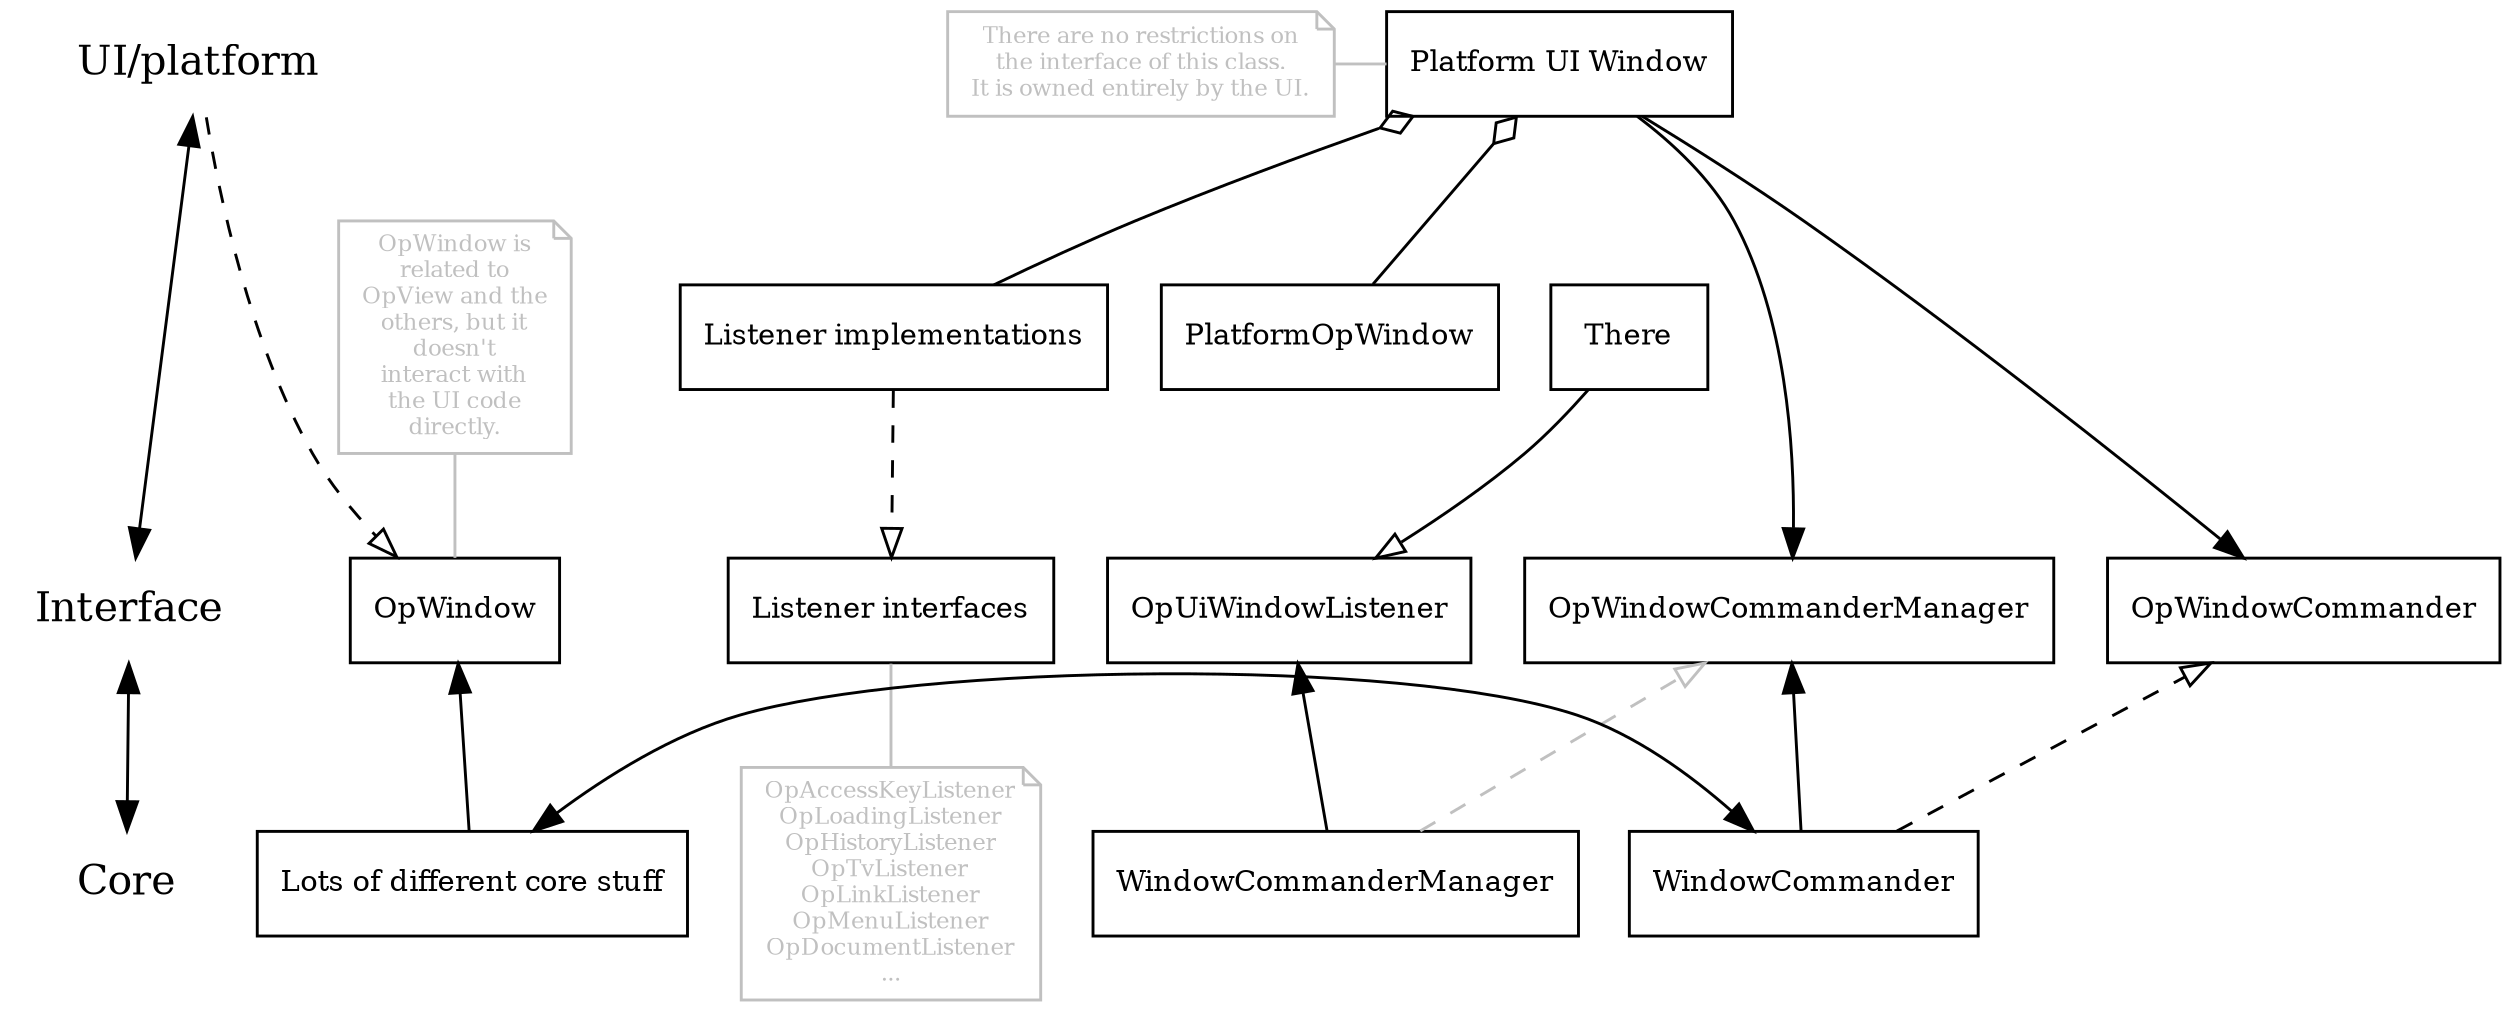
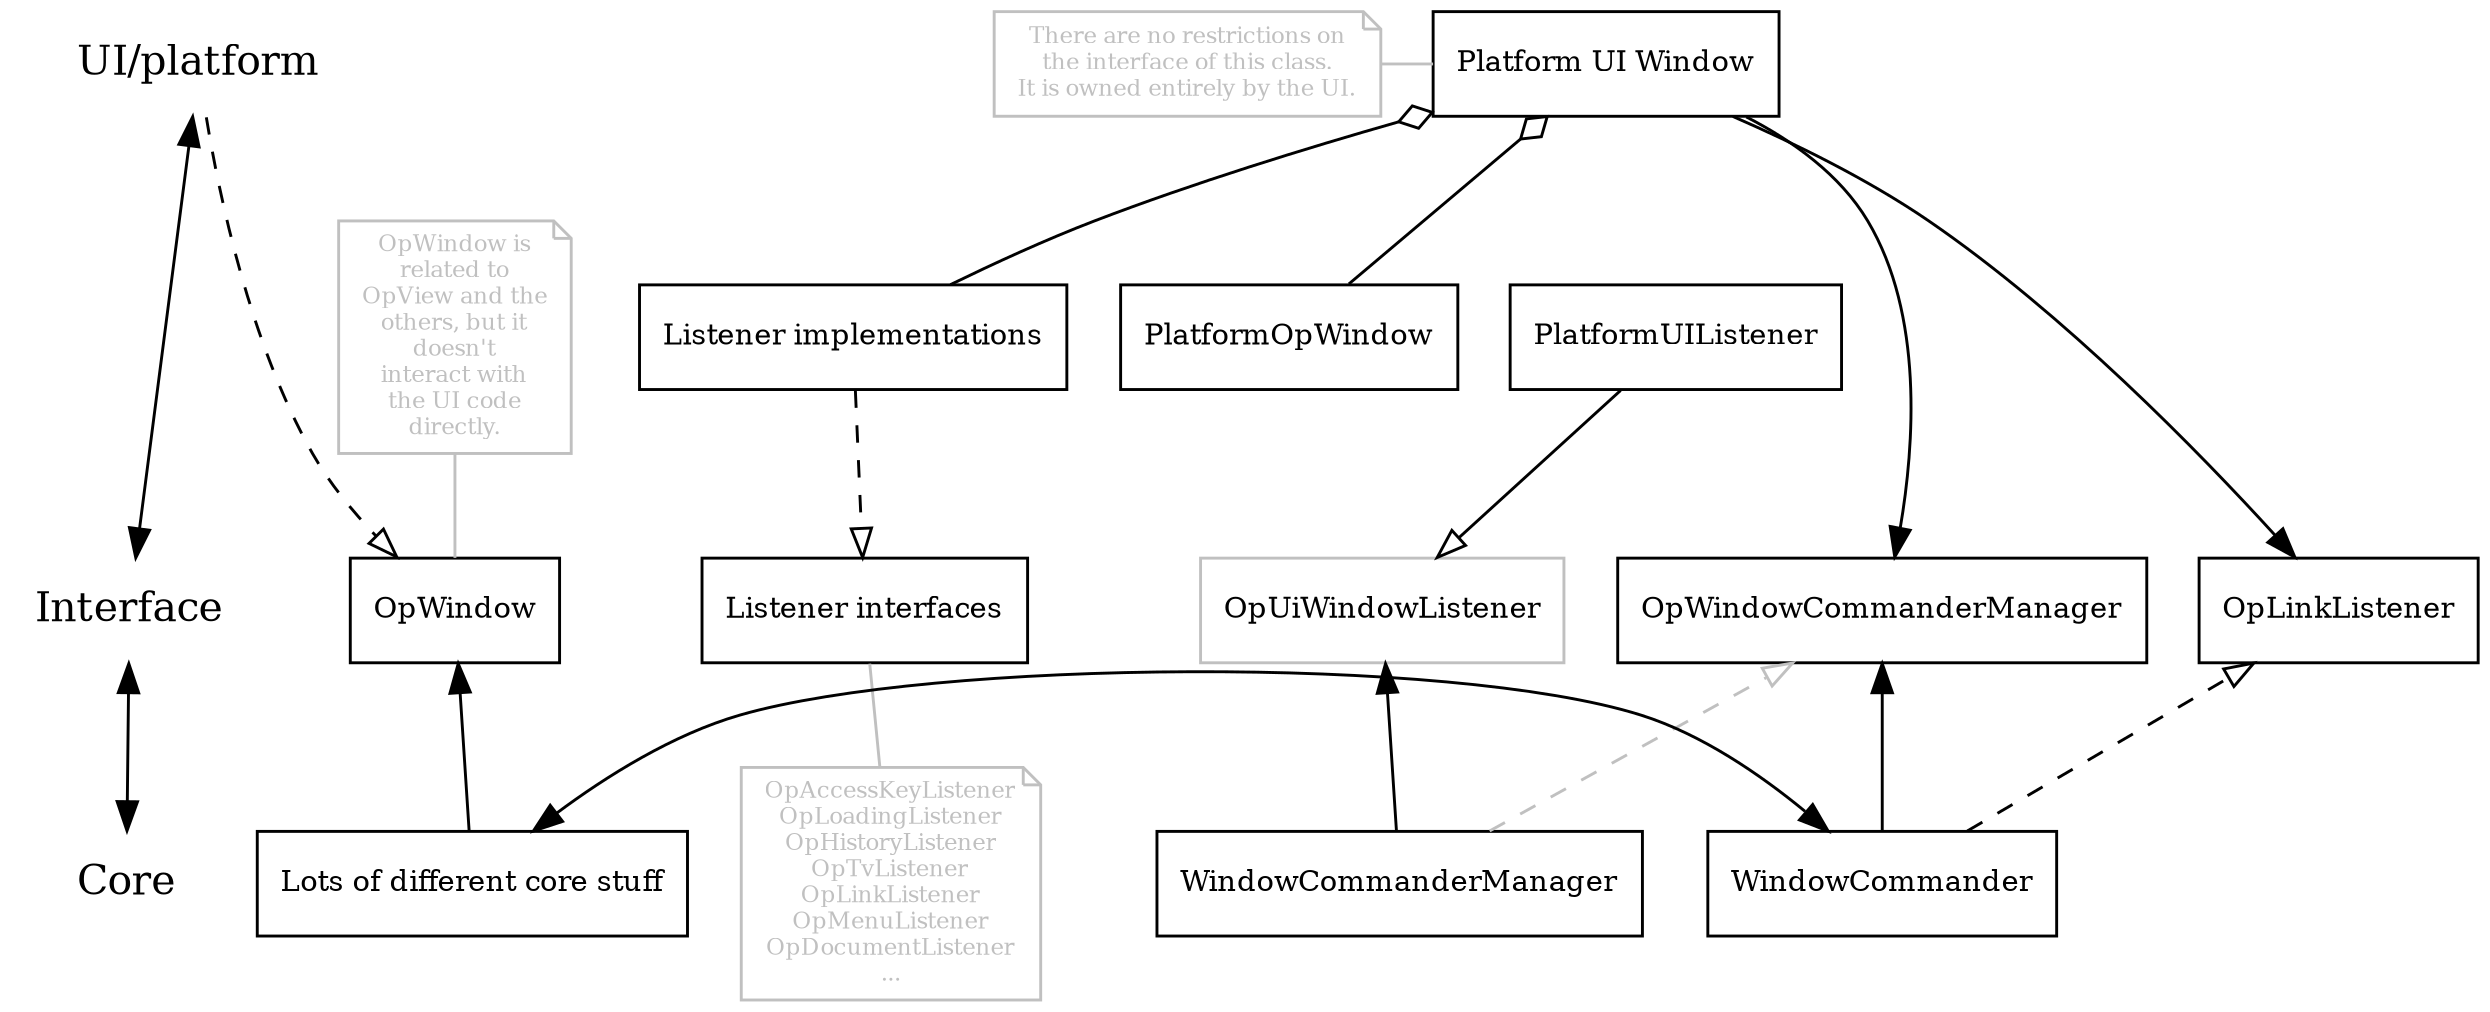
node "There": label "There" -> "PlatformUIListener"
node "OpUiWindowListener": color black -> gray
node "OpWindowCommander": label "OpWindowCommander" -> "OpLinkListener"
